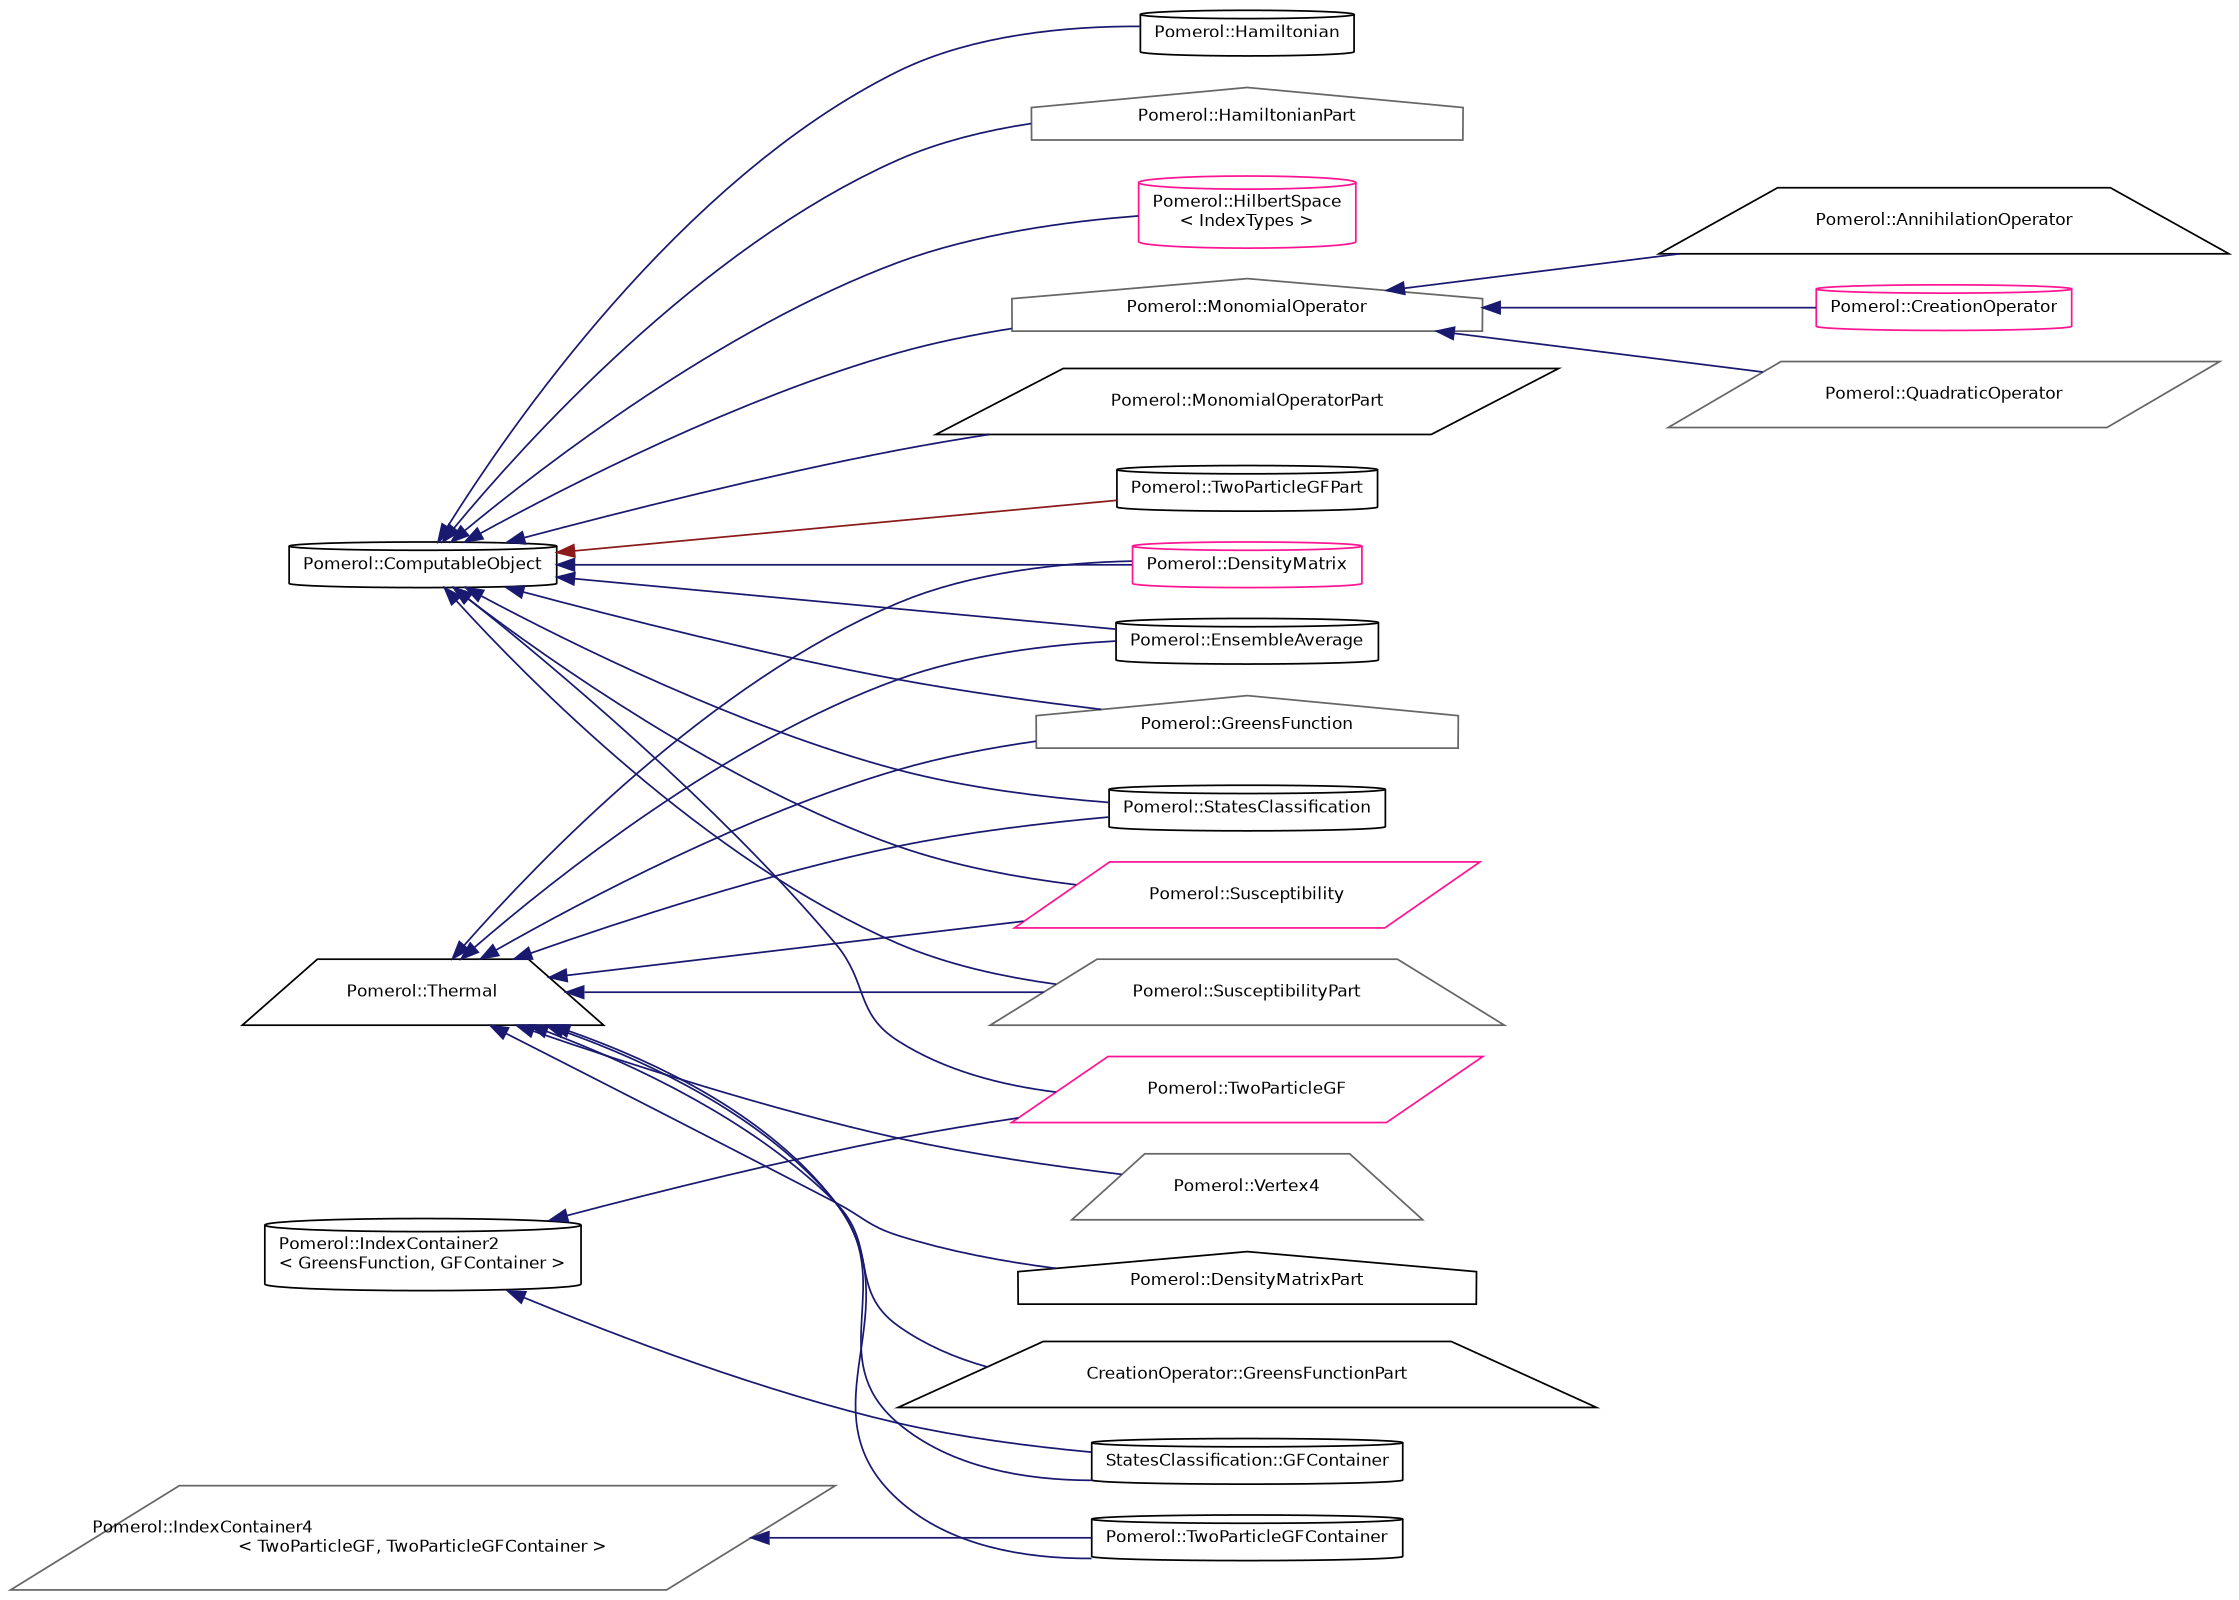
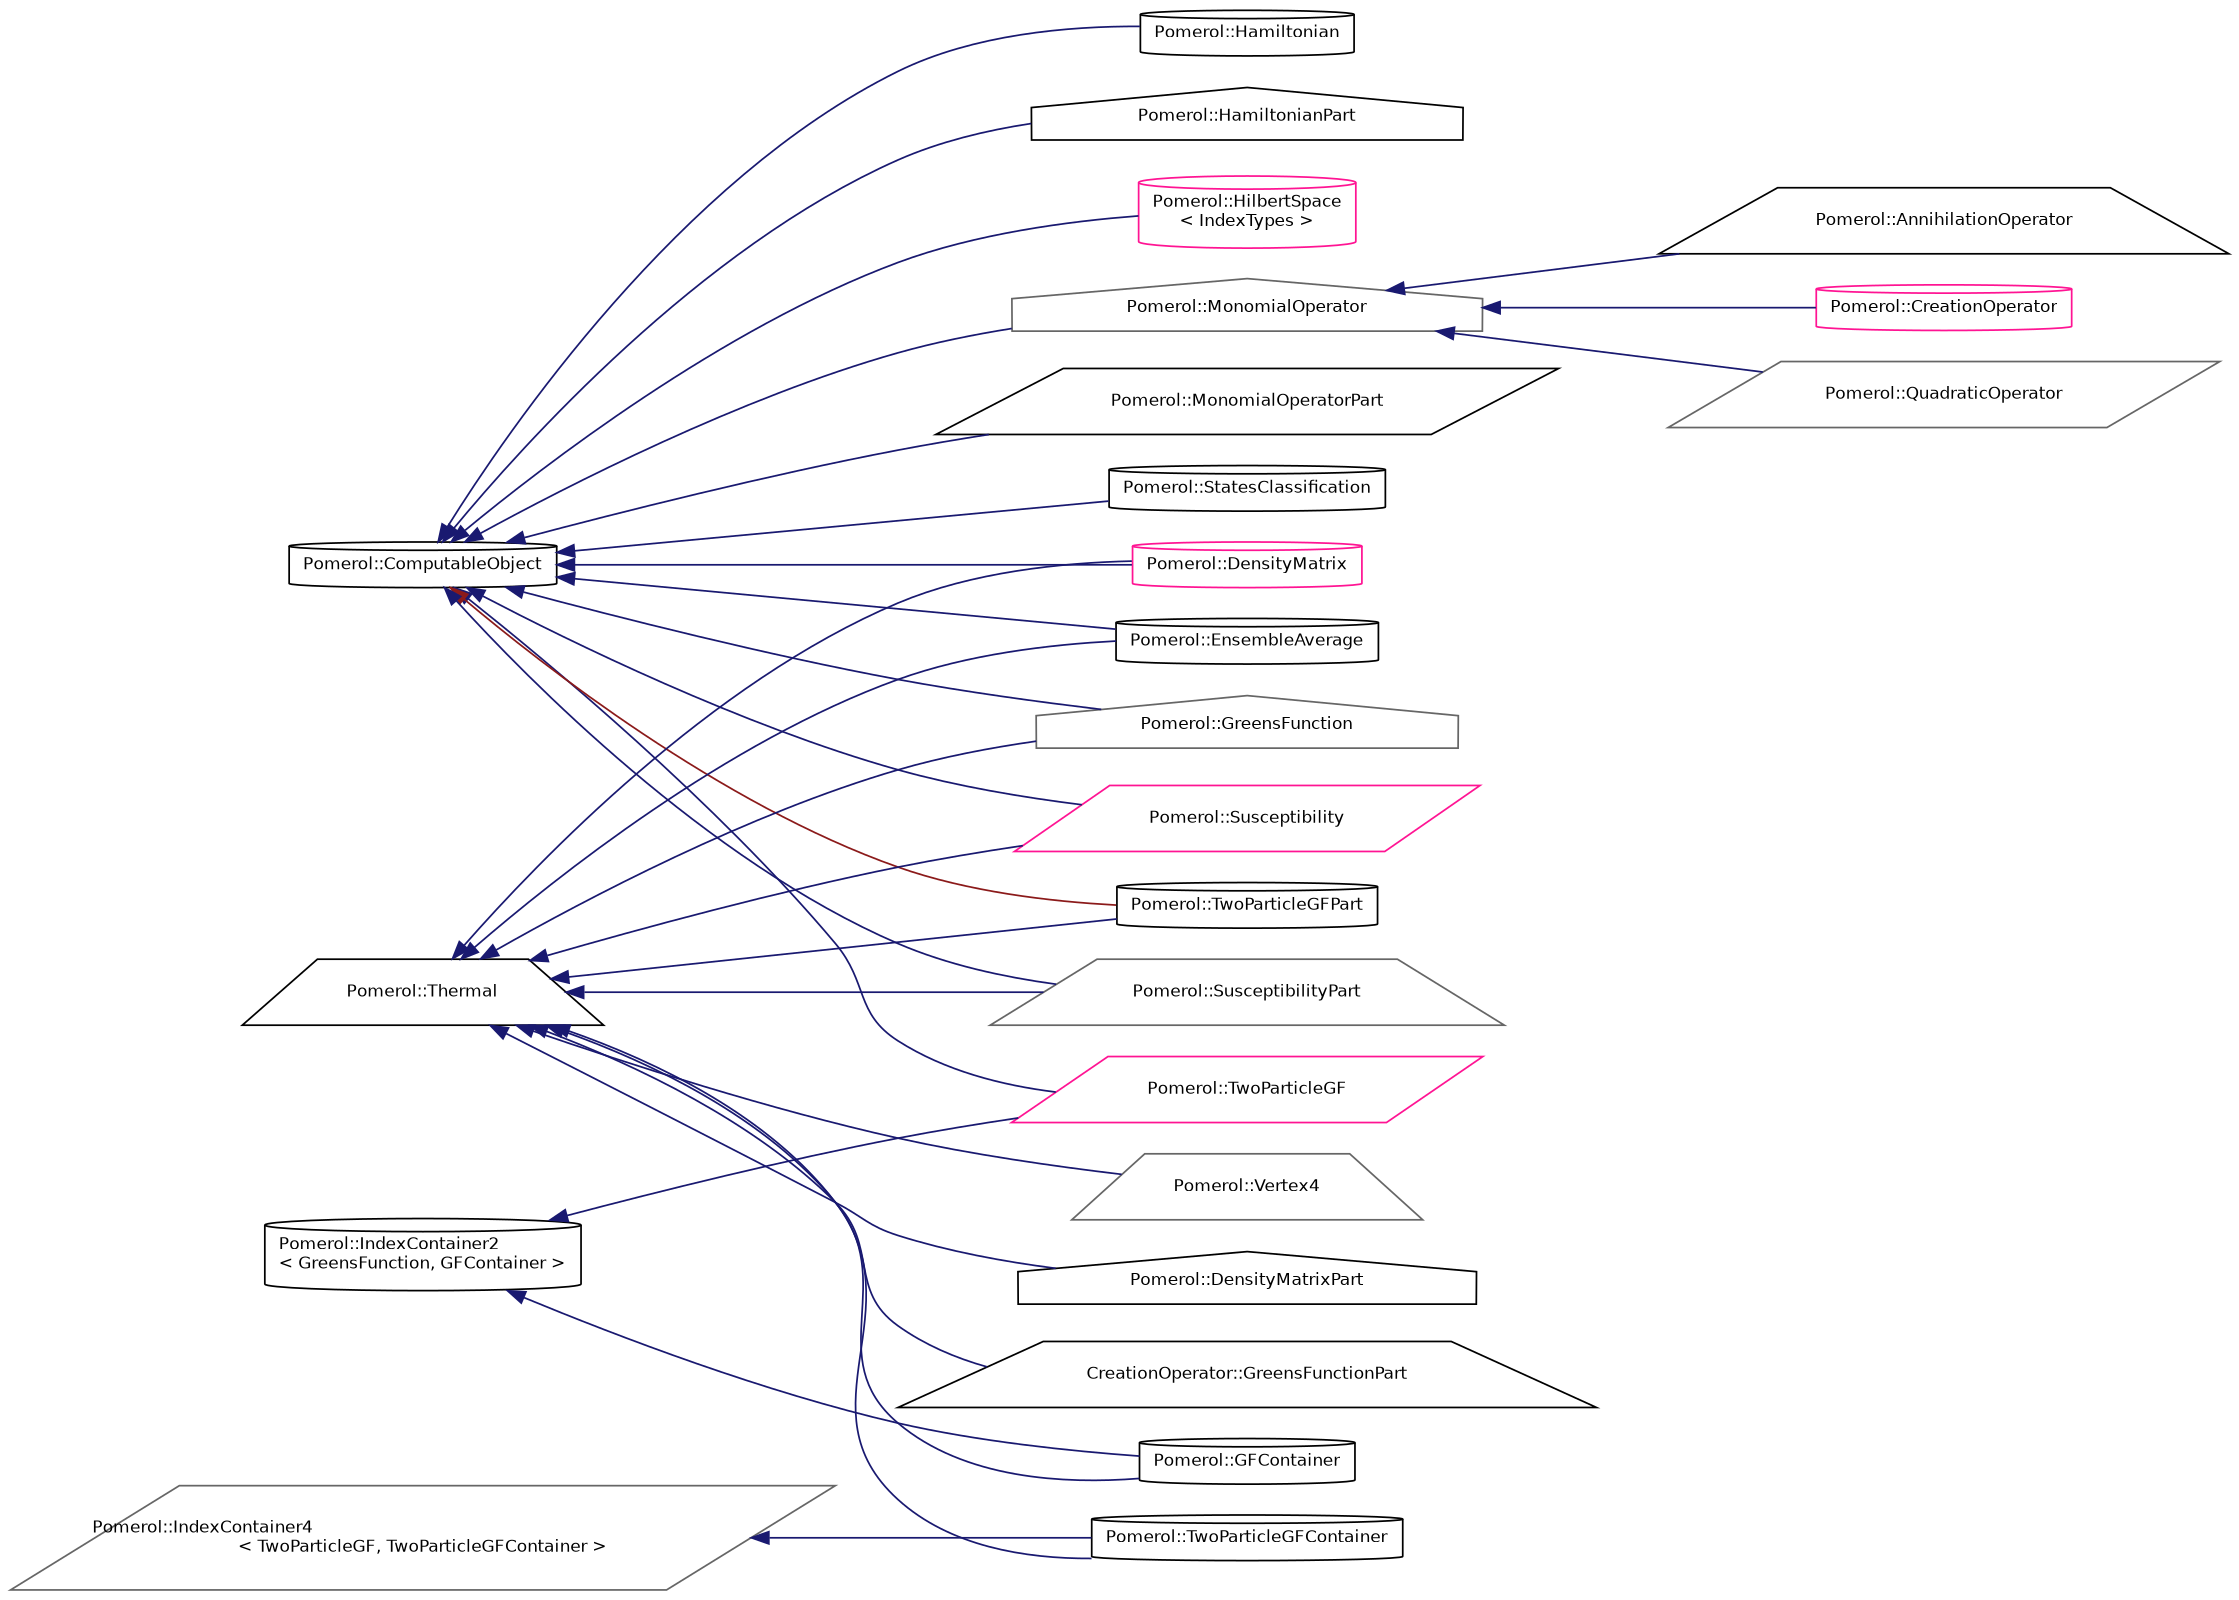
node "Pomerol::HamiltonianPart": color gray40 -> black
edge "Pomerol::StatesClassification" -> "Pomerol::Thermal": now "Pomerol::TwoParticleGFPart" -> "Pomerol::Thermal"
node "StatesClassification::GFContainer": label "StatesClassification::GFContainer" -> "Pomerol::GFContainer"
